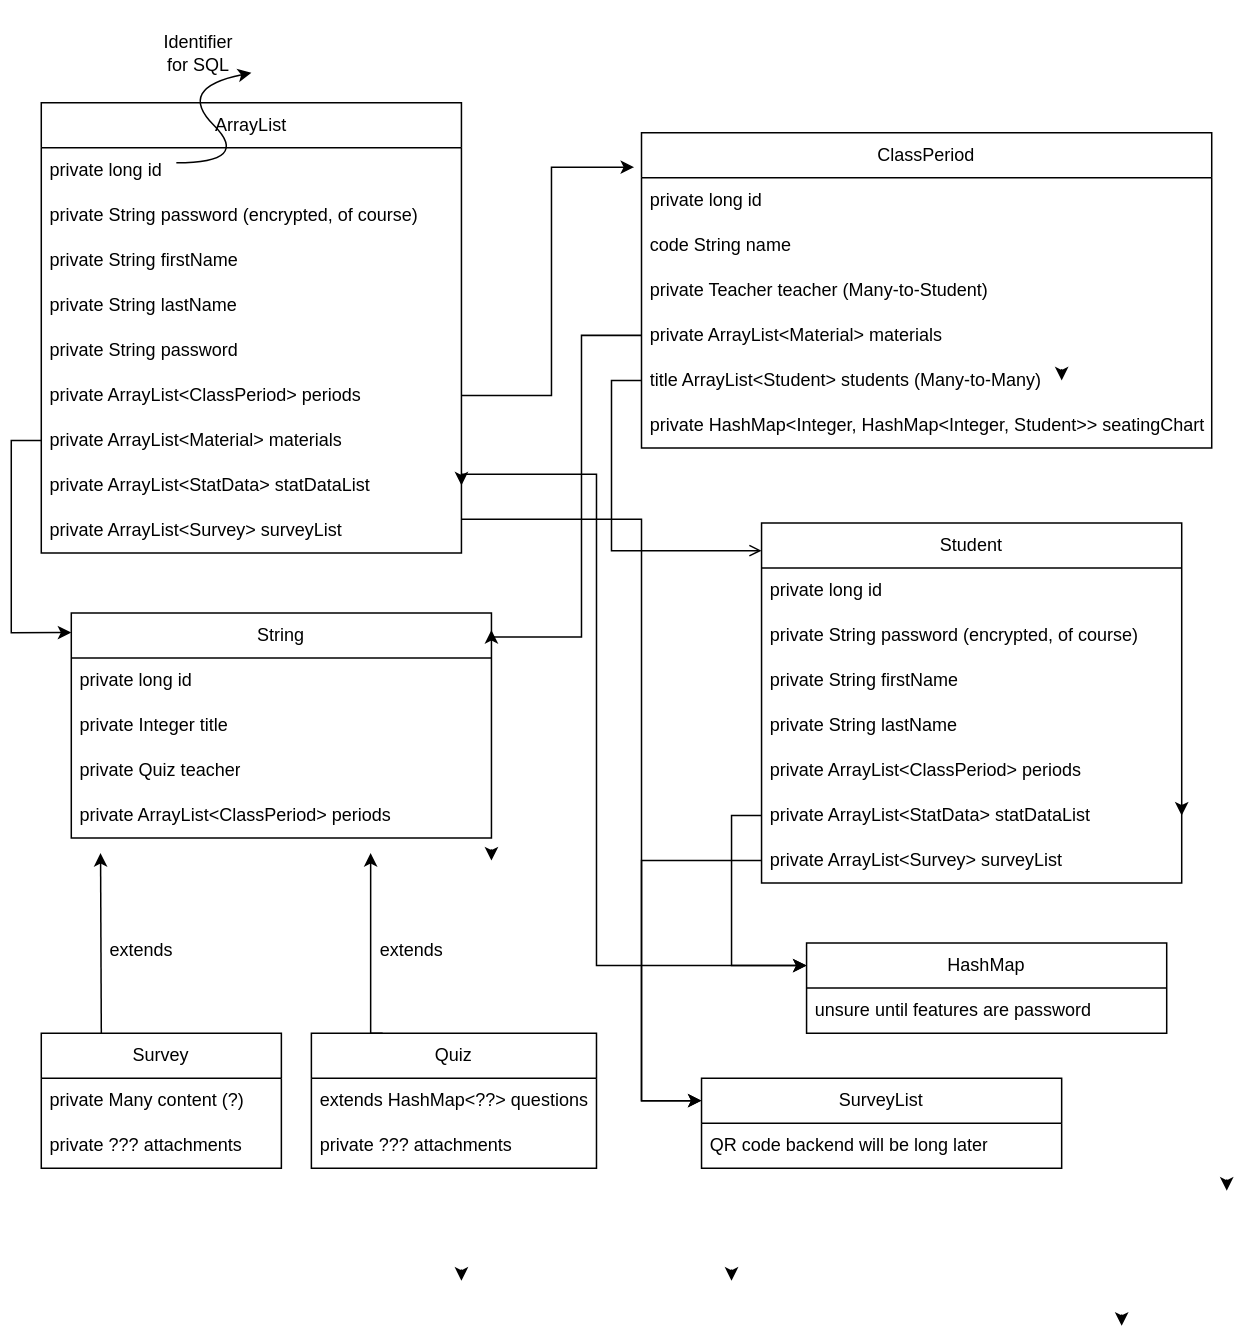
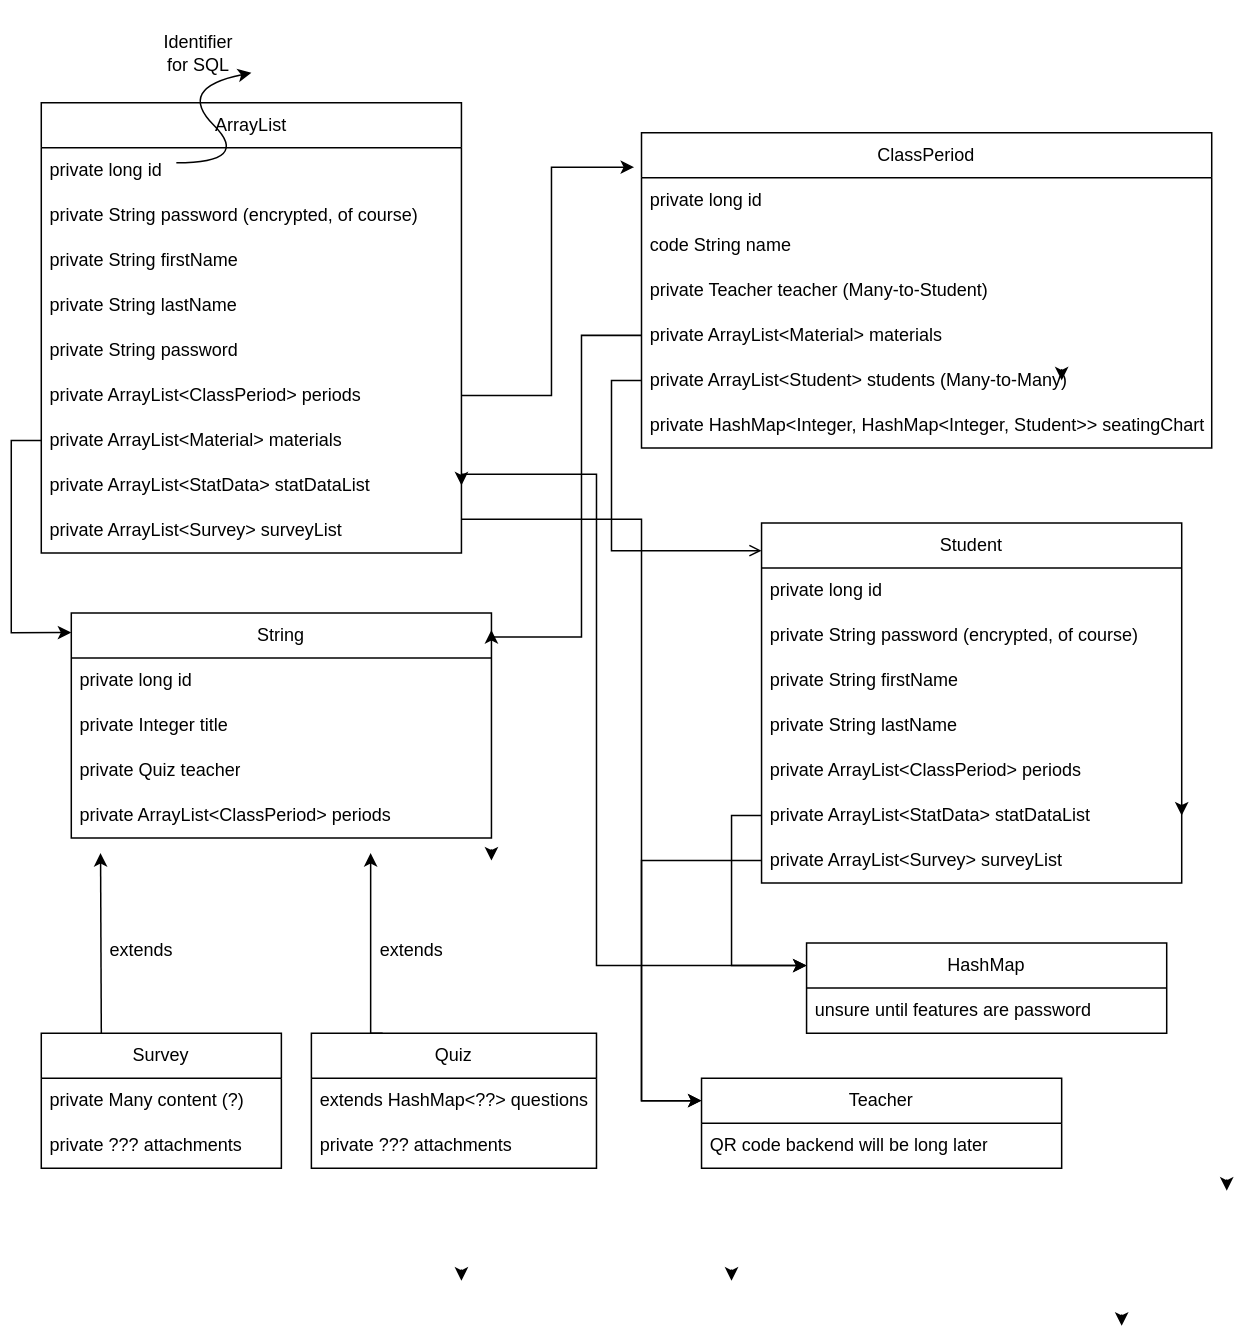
node "title ArrayList<Student> students (Many-to-Many)": label "title ArrayList<Student> students (Many-to-Many)" -> "private ArrayList<Student> students (Many-to-Many)"
node "SurveyList": label "SurveyList" -> "Teacher"
